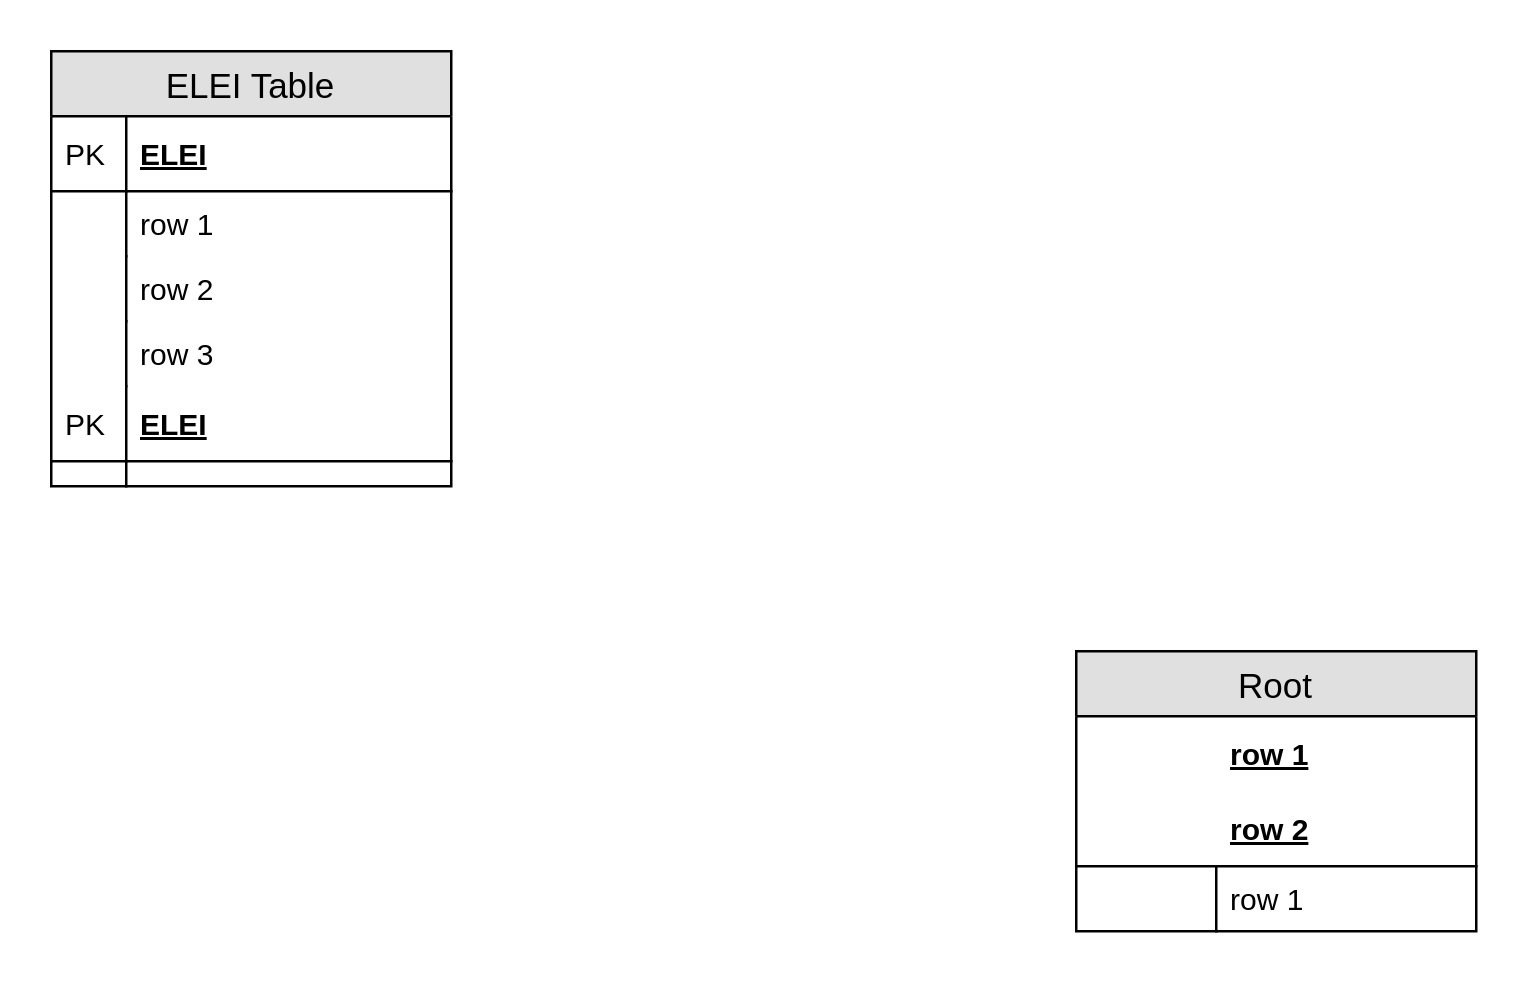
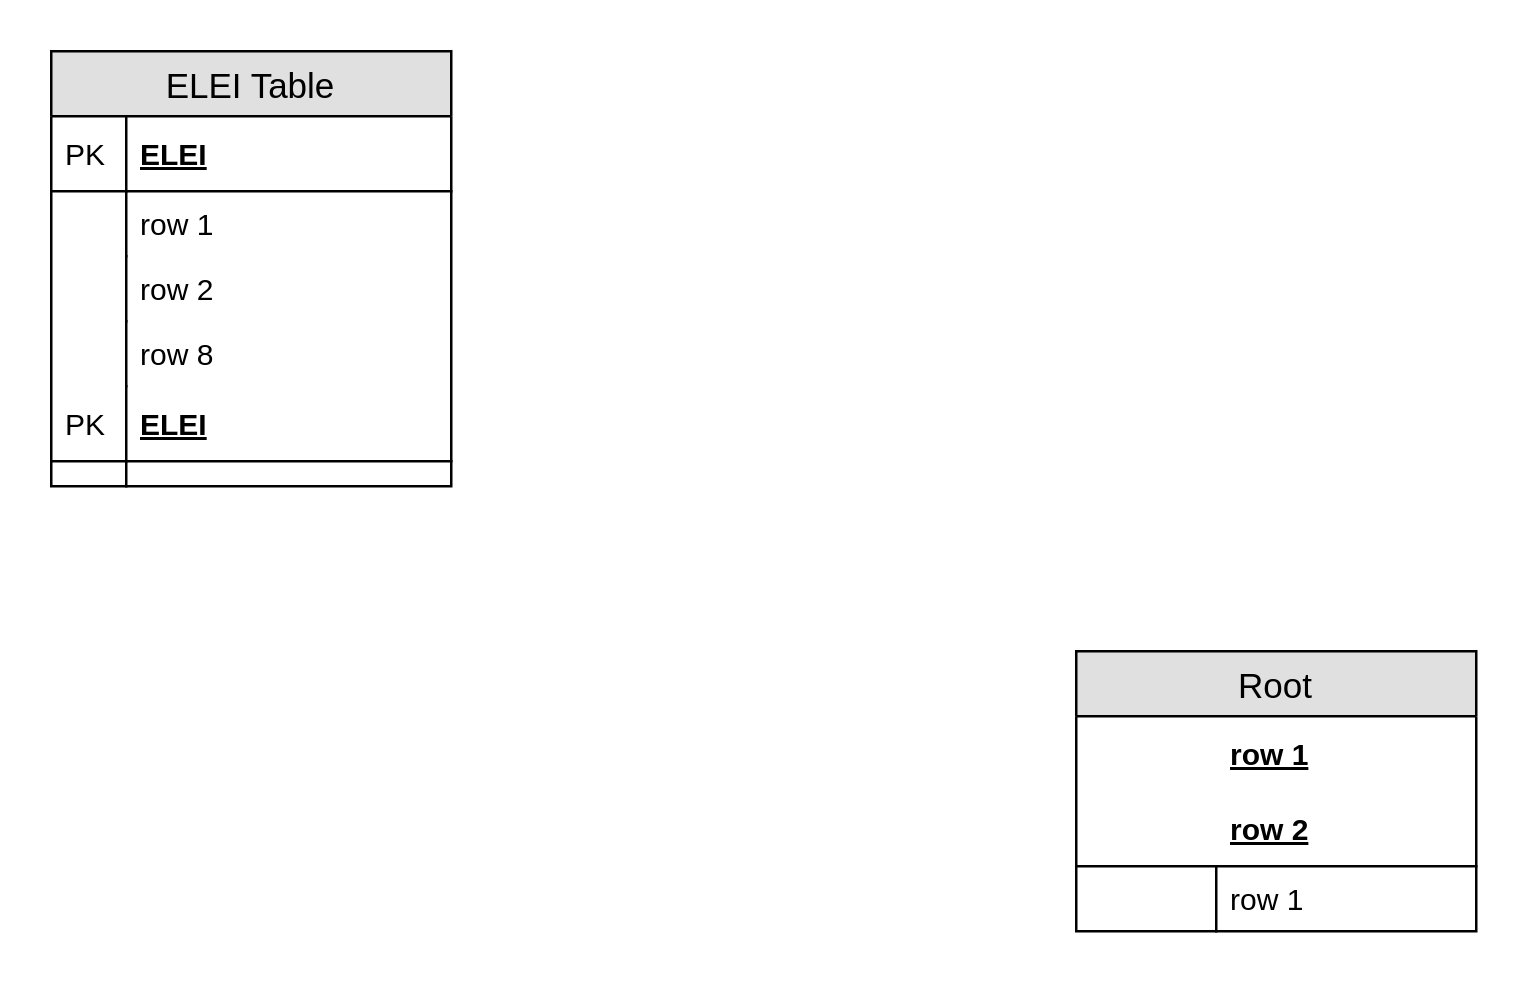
node "row 3": label "row 3" -> "row 8"
